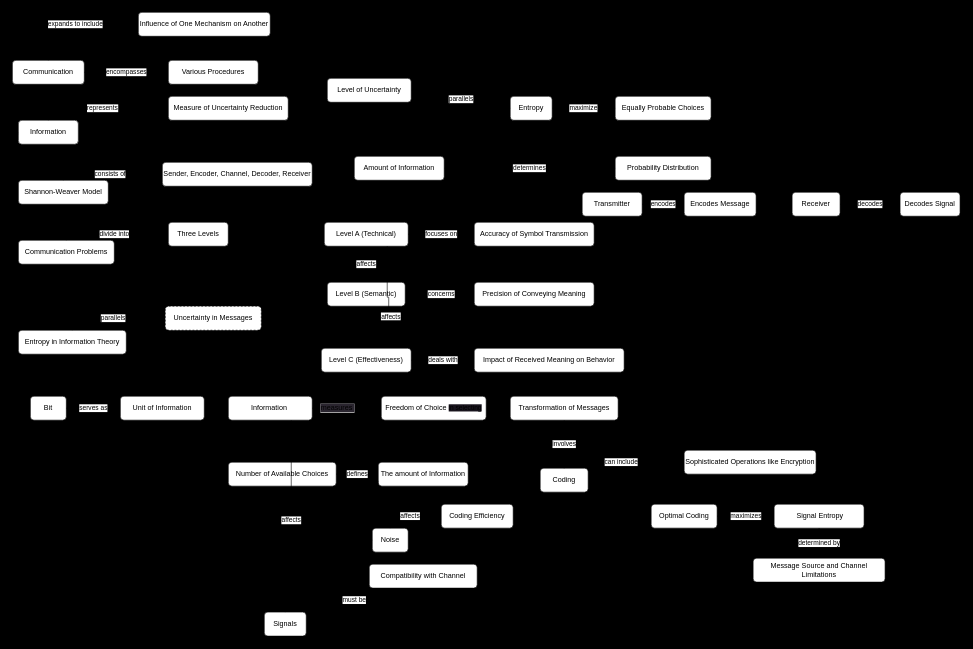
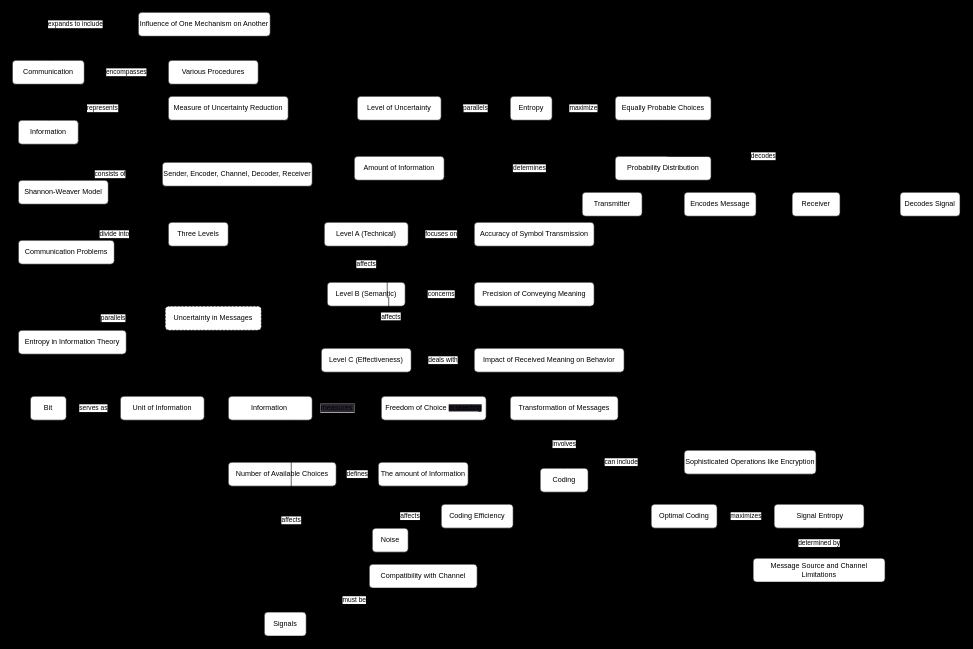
node "Level of Uncertainty": moved (369, 90) -> (399, 108)
edge "Transmitter" -> "Encodes Message": removed, label "encodes"
edge "Receiver" -> "Decodes Signal": now "Receiver" -> "Equally Probable Choices"
